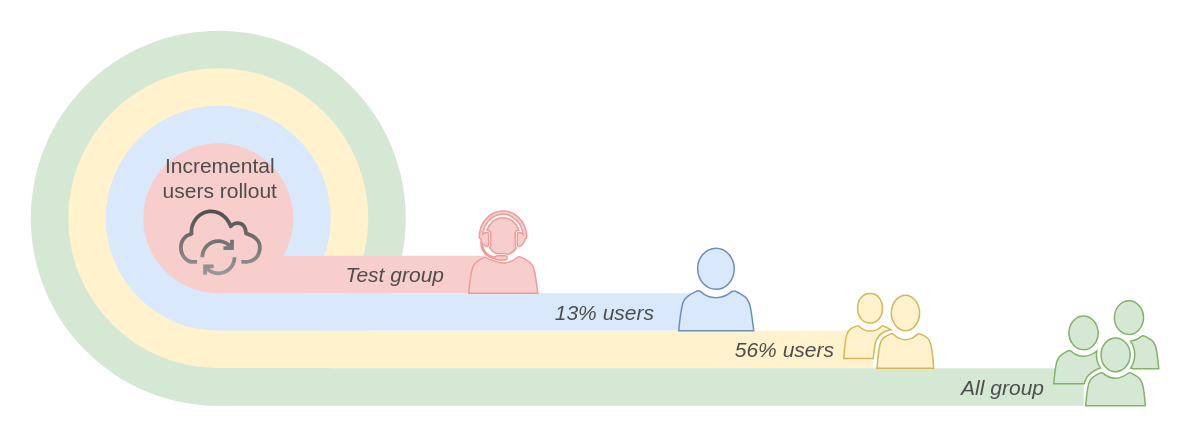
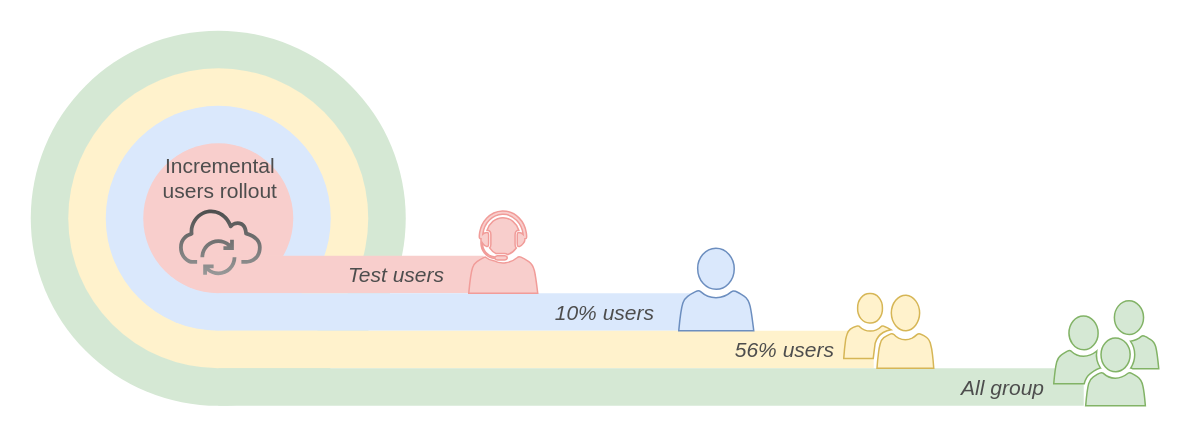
node "Test group": label "Test group" -> "Test users"
node "13% users": label "13% users" -> "10% users"
